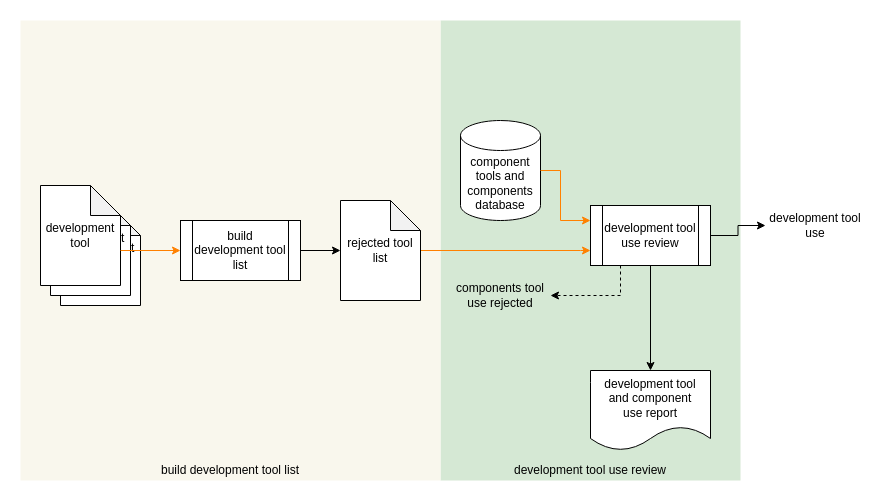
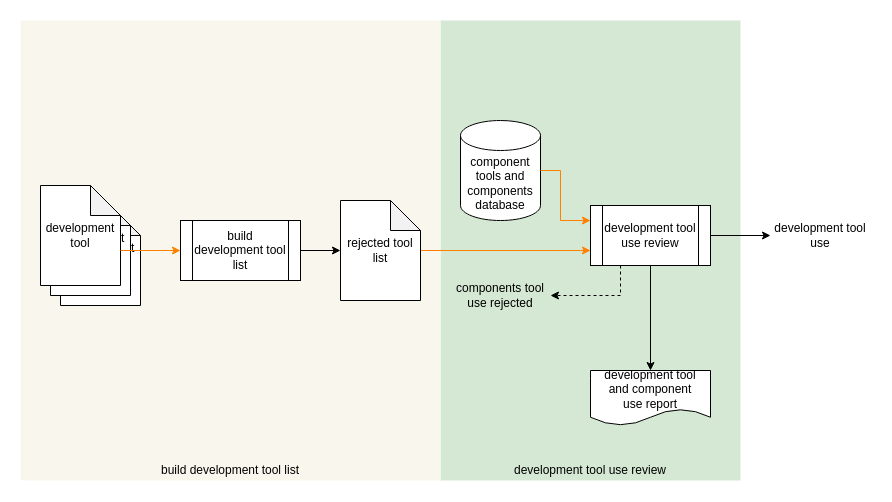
node "development tool use": moved (816, 226) -> (821, 236)
node "development tool and component use report": size 120x80 -> 120x55
